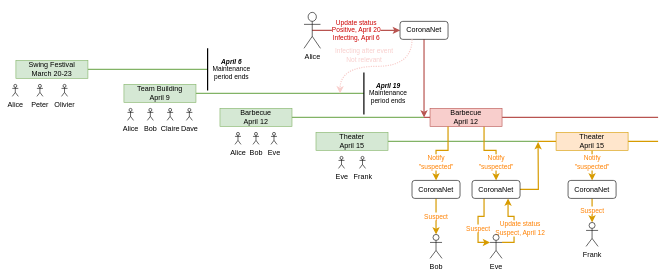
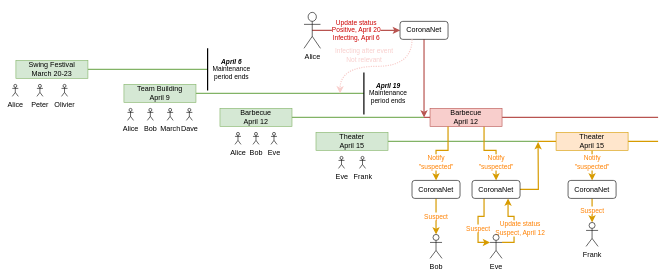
node "Claire": label "Claire" -> "March"
